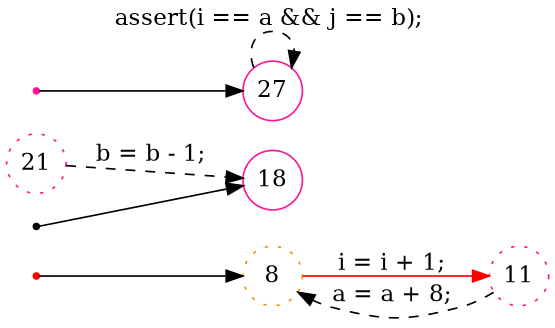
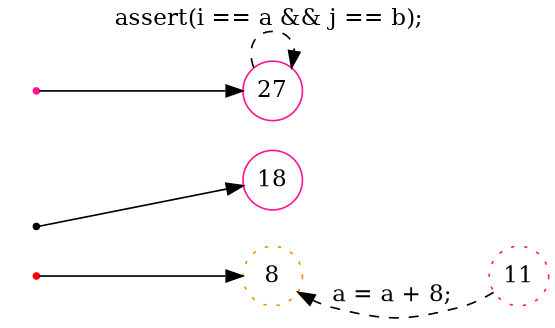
node "21": removed
edge "8" -> "11": removed, label "i = i + 1;"
